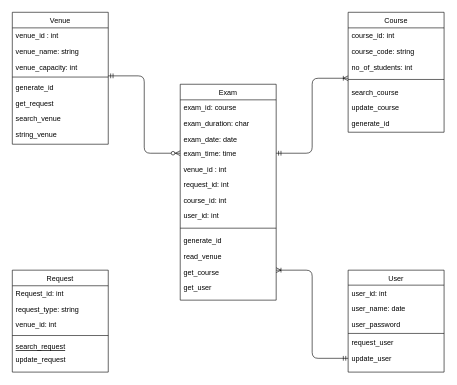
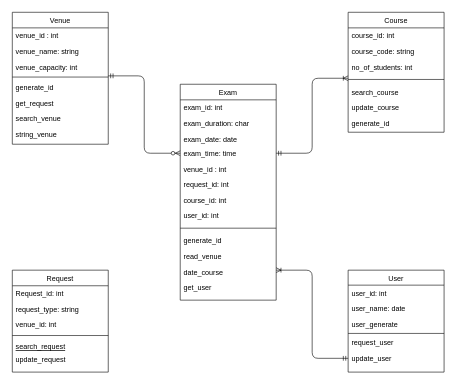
node "exam_id: course": label "exam_id: course" -> "exam_id: int"
node "get_course": label "get_course" -> "date_course"
node "user_password": label "user_password" -> "user_generate"
